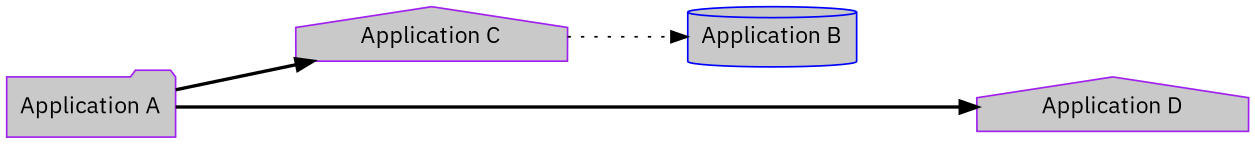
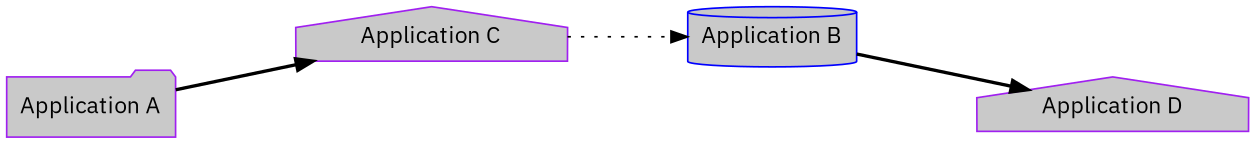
edge "Application A" -> "Application D": now "Application B" -> "Application D"
